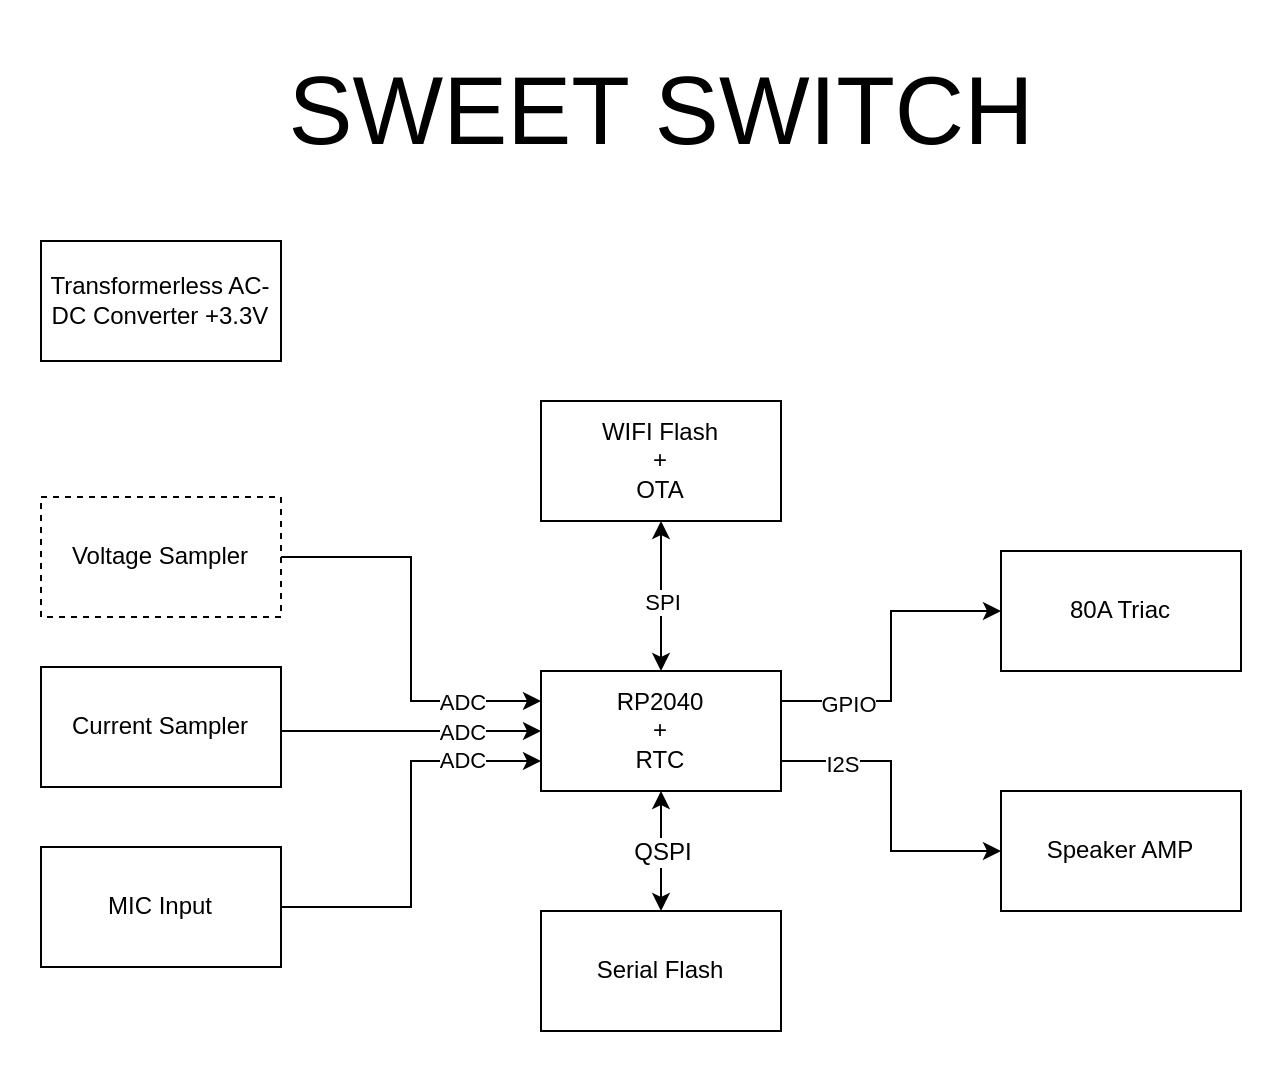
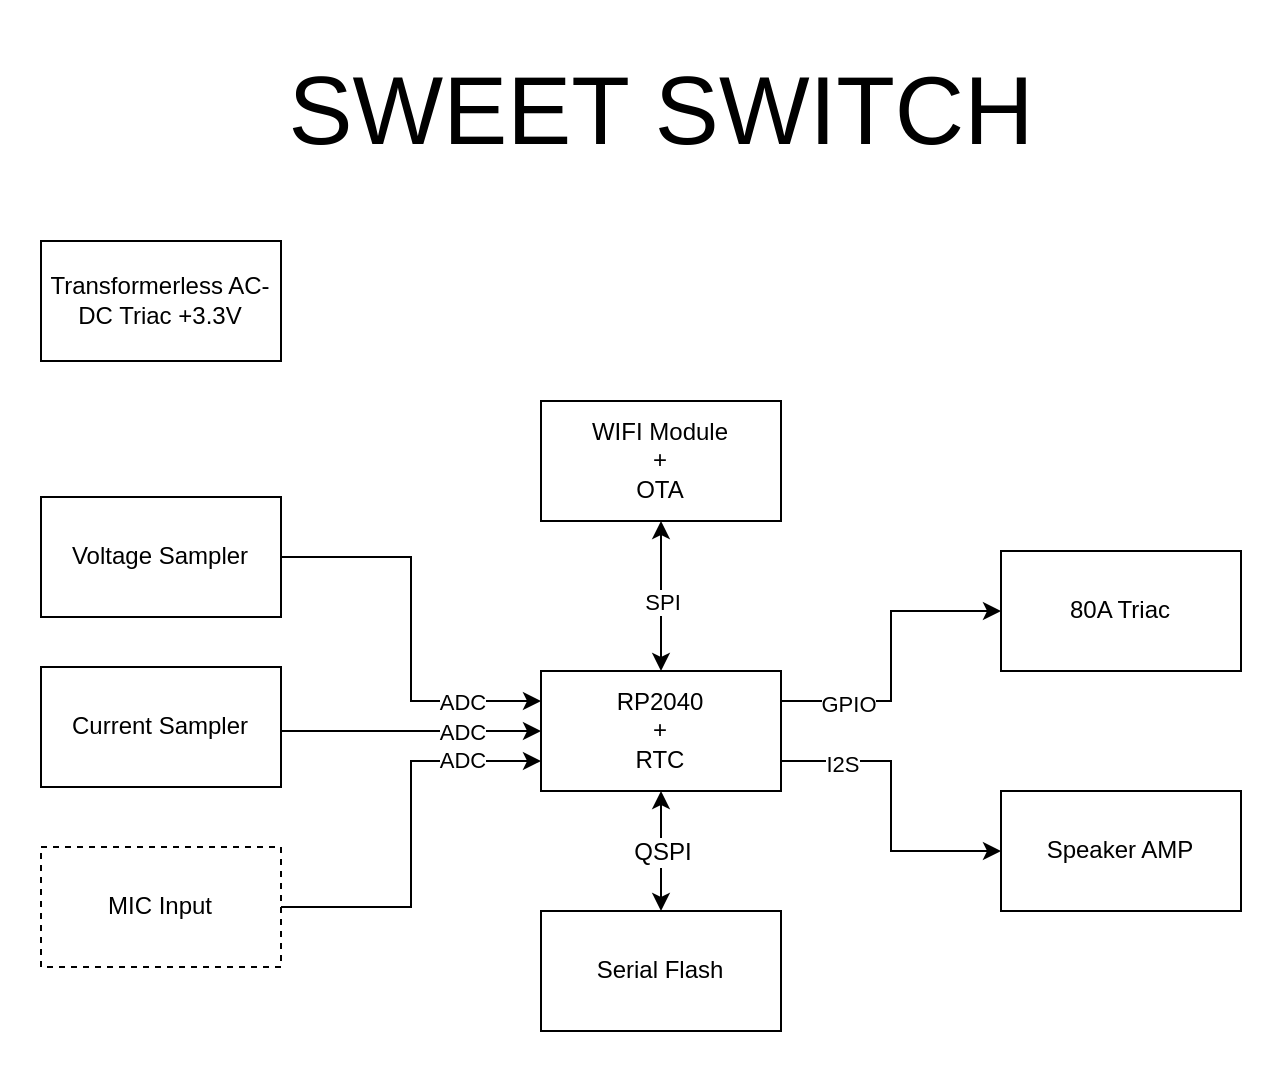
node "Transformerless AC-DC Converter +3.3V": label "Transformerless AC-DC Converter +3.3V" -> "Transformerless AC-DC Triac +3.3V"
node "WIFI Flash + OTA": label "WIFI Flash + OTA" -> "WIFI Module + OTA"
node "Voltage Sampler": style dashed -> solid
node "MIC Input": style solid -> dashed
